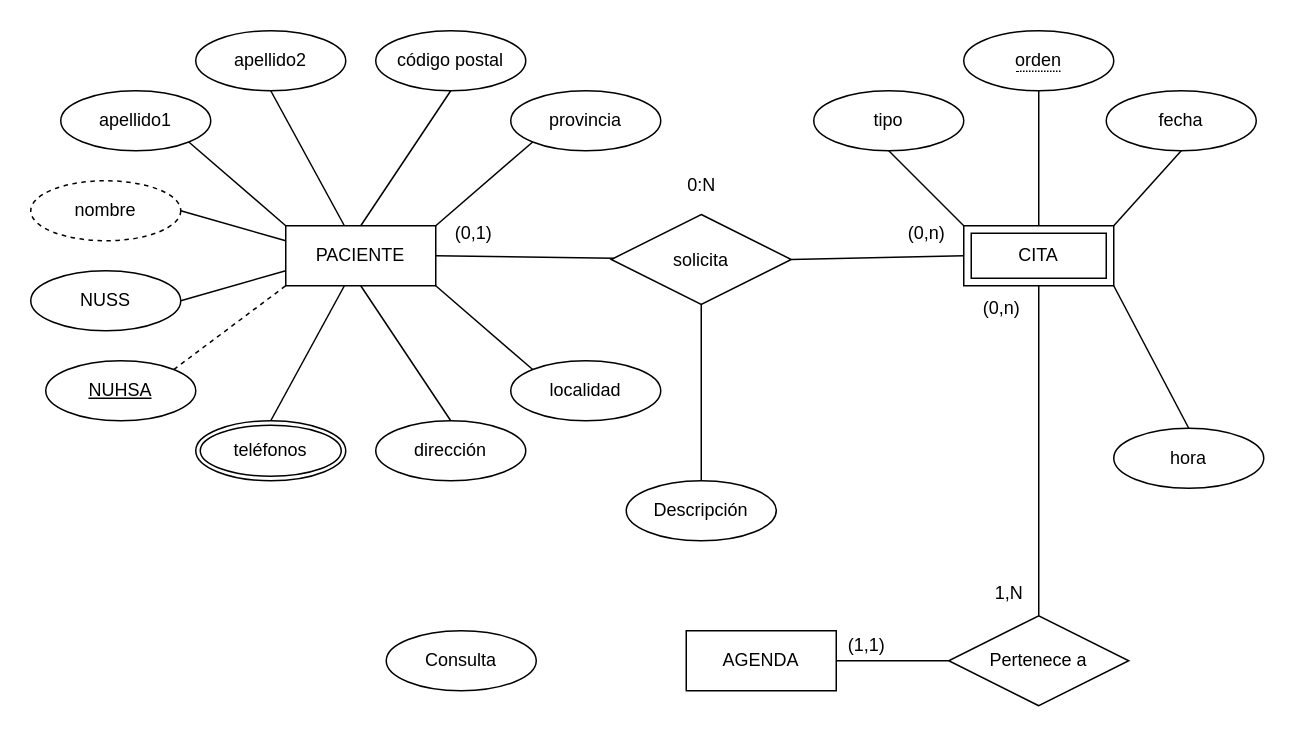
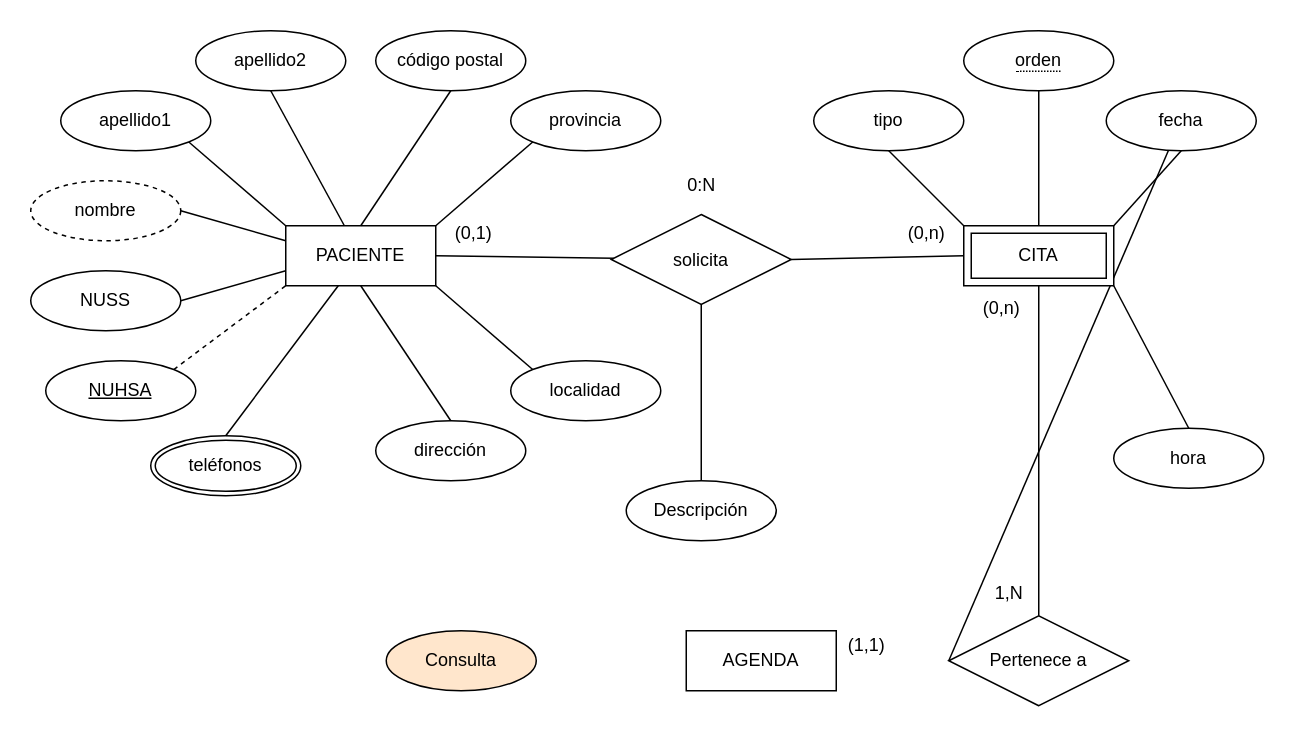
node "teléfonos": moved (271, 451) -> (226, 466)
node "Consulta": fillcolor #ffffff -> #ffe6cc
edge "AGENDA" -- "Pertenece a": now "fecha" -- "Pertenece a"
